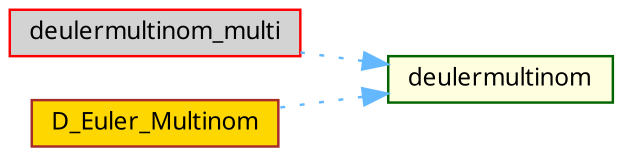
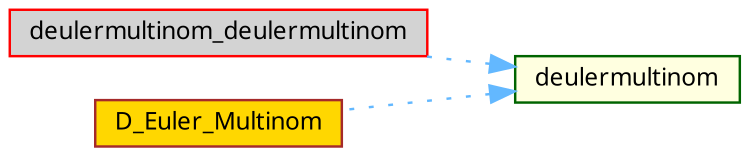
node "deulermultinom_multi": label "deulermultinom_multi" -> "deulermultinom_deulermultinom"
